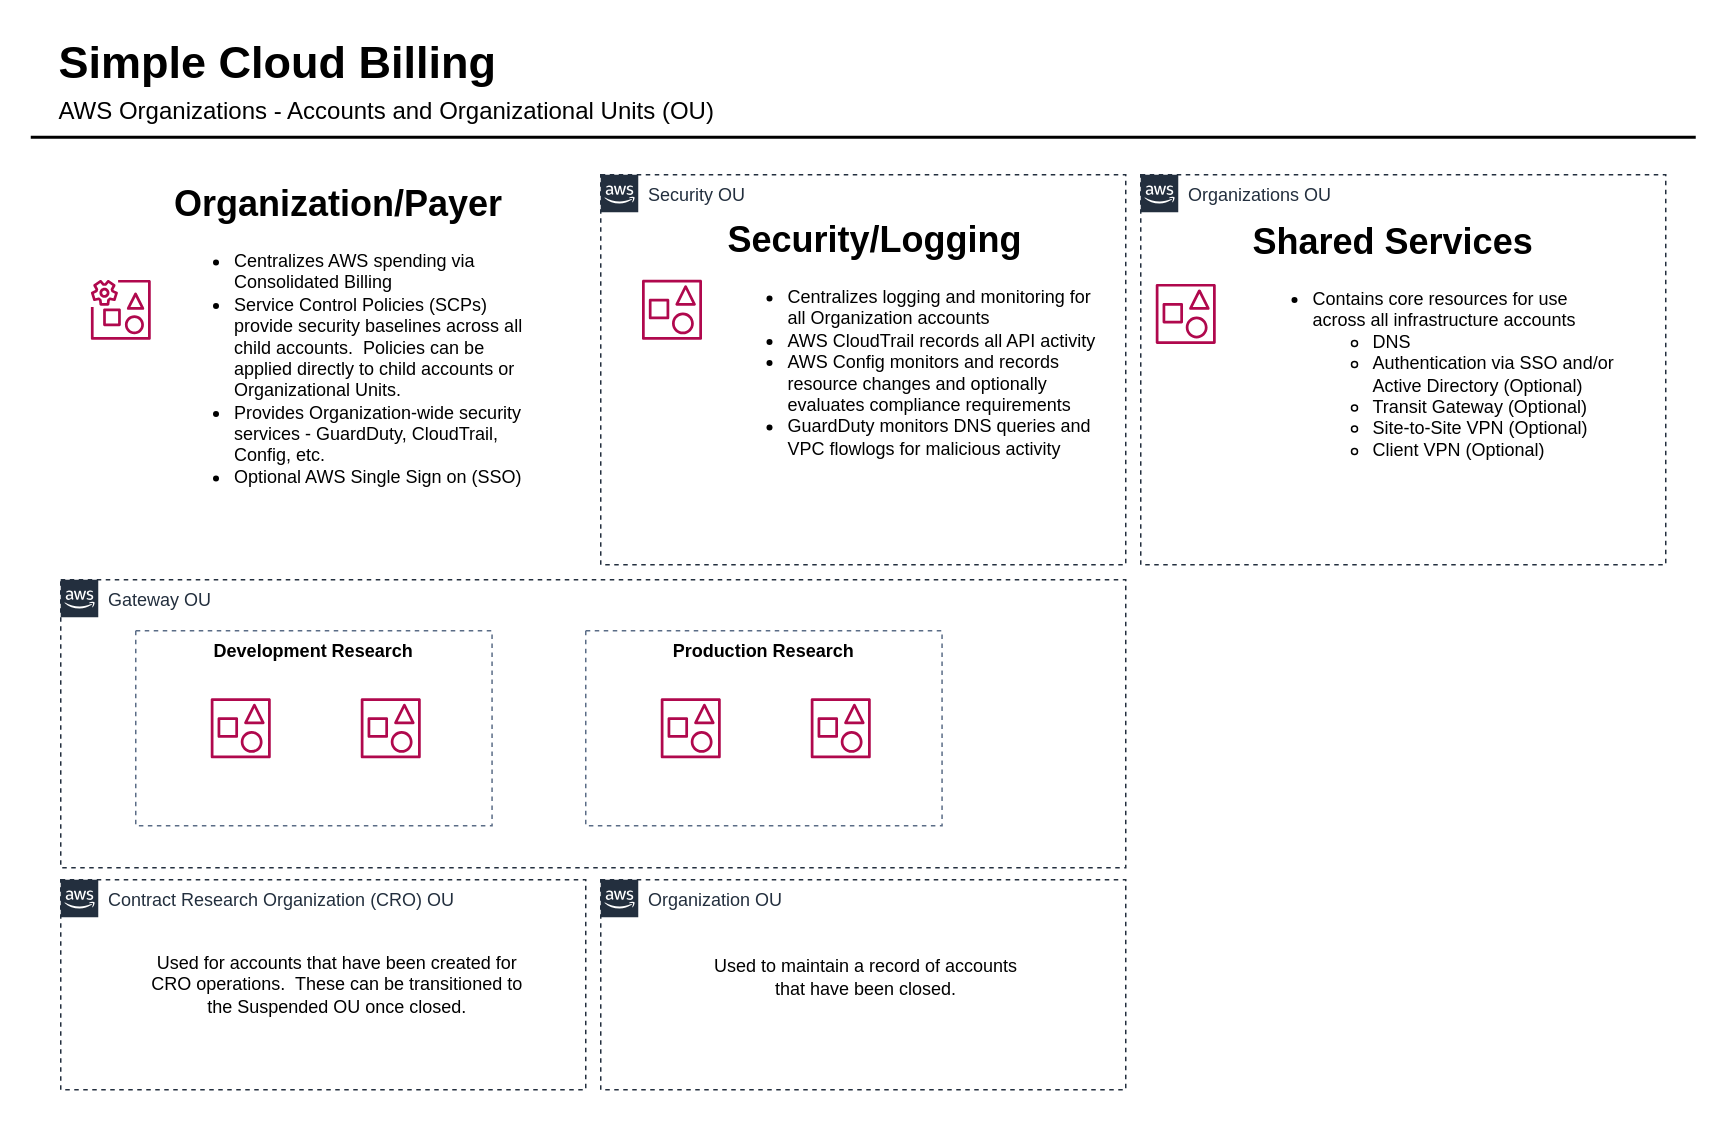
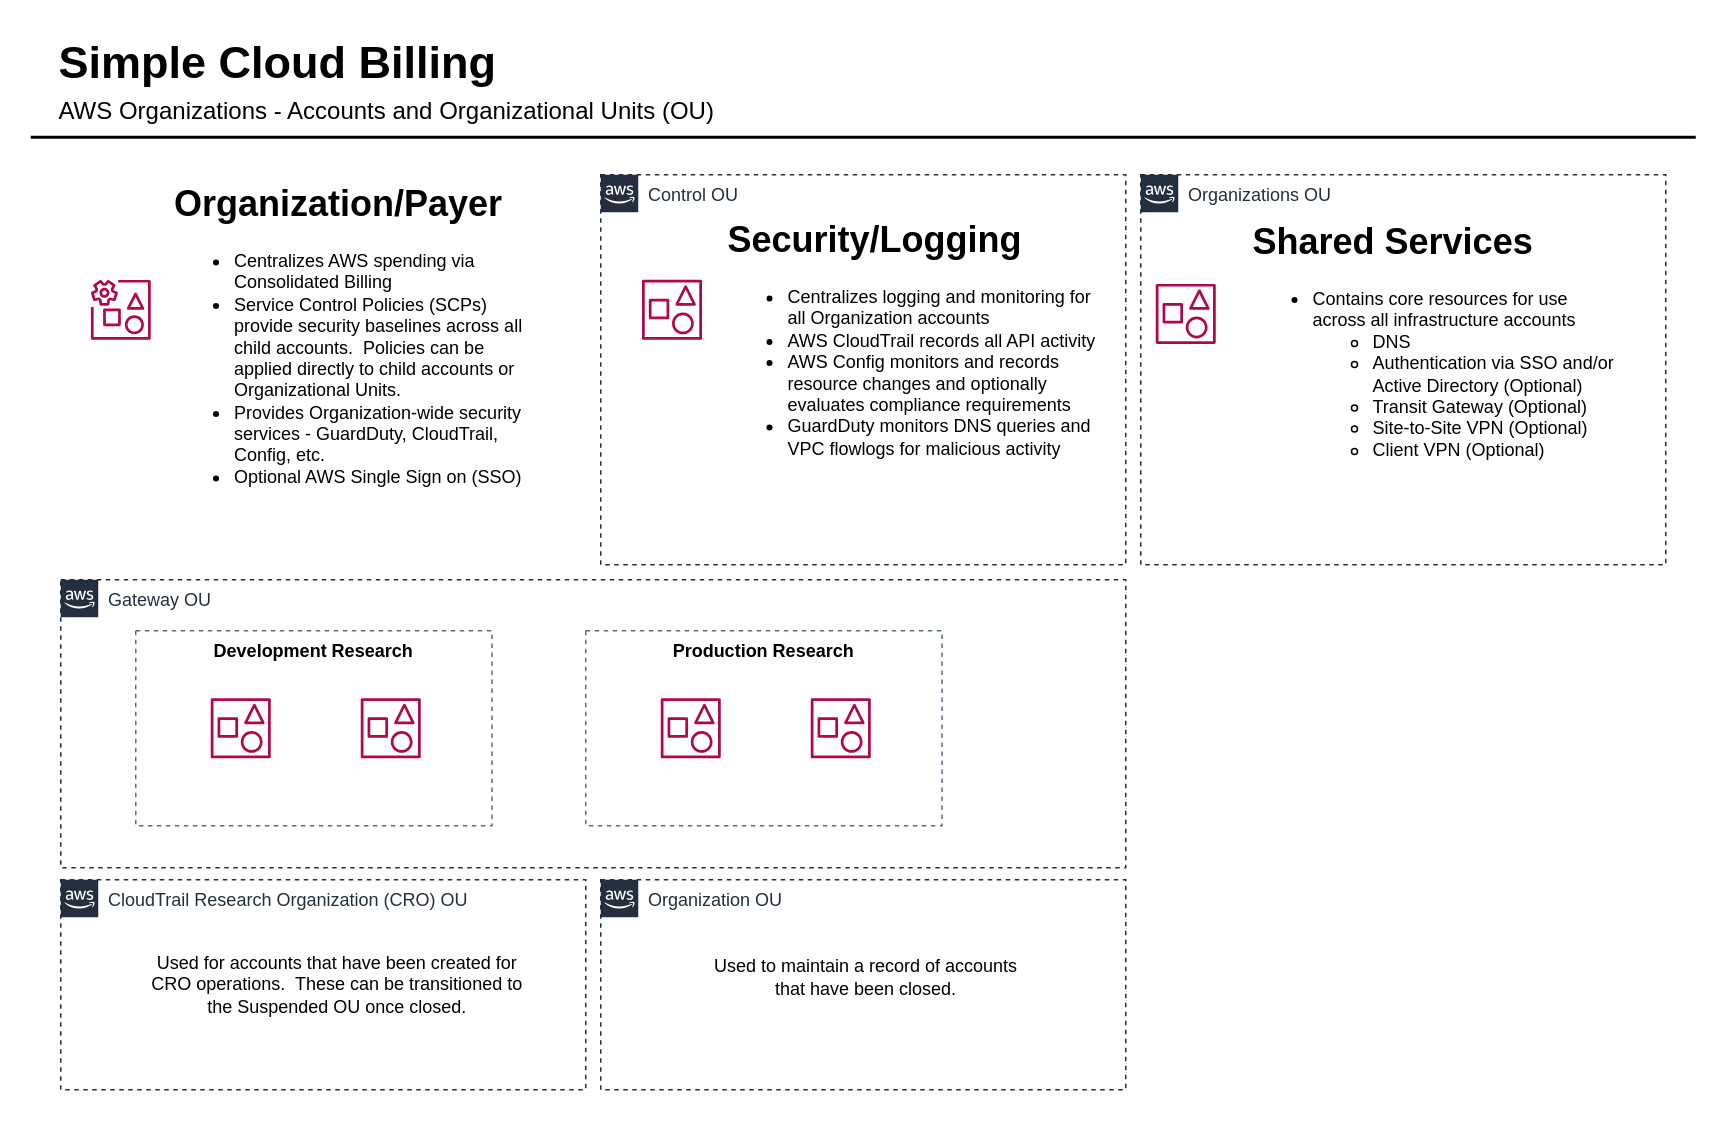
node "Security OU": label "Security OU" -> "Control OU"
node "Contract Research Organization (CRO) OU": label "Contract Research Organization (CRO) OU" -> "CloudTrail Research Organization (CRO) OU"
